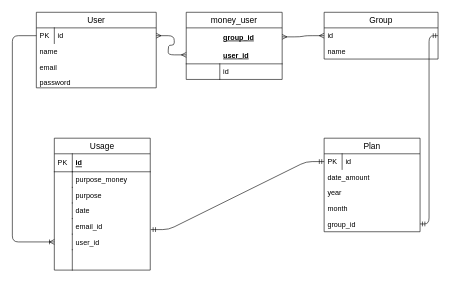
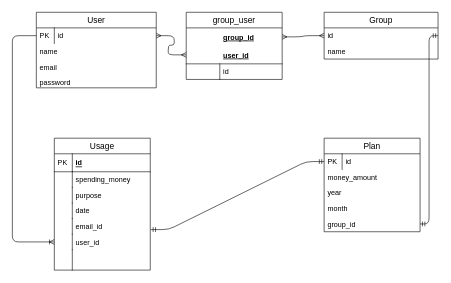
node "money_user": label "money_user" -> "group_user"
node "date_amount": label "date_amount" -> "money_amount"
node "purpose_money": label "purpose_money" -> "spending_money"
